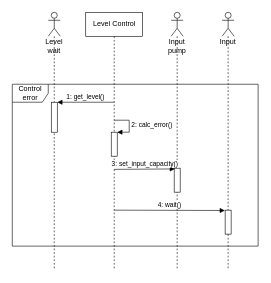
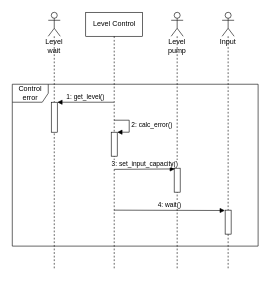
node "Input pump": label "Input pump" -> "Level pump"
